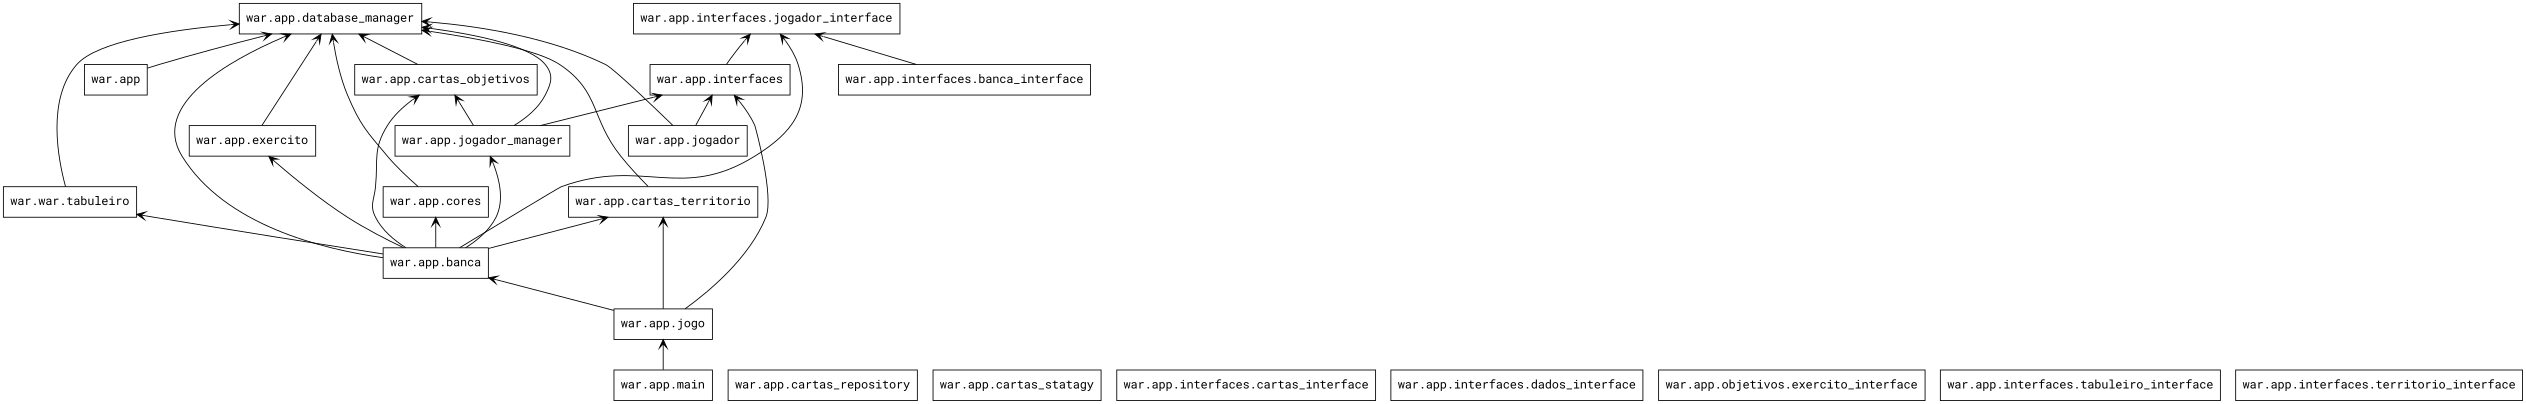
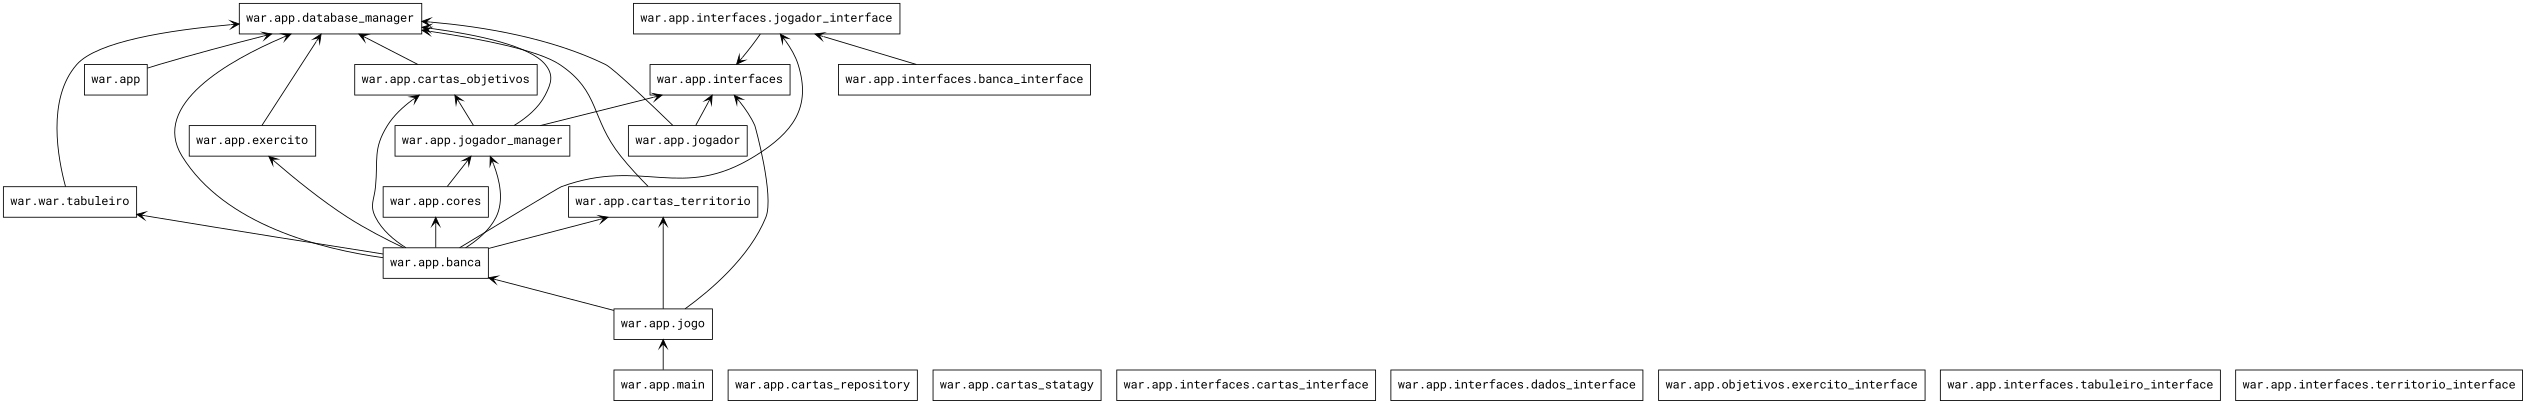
edge "war.app.interfaces" -> "war.app.interfaces.jogador_interface": reversed
edge "war.app.cores" -> "war.app.database_manager": now "war.app.cores" -> "war.app.jogador_manager"
